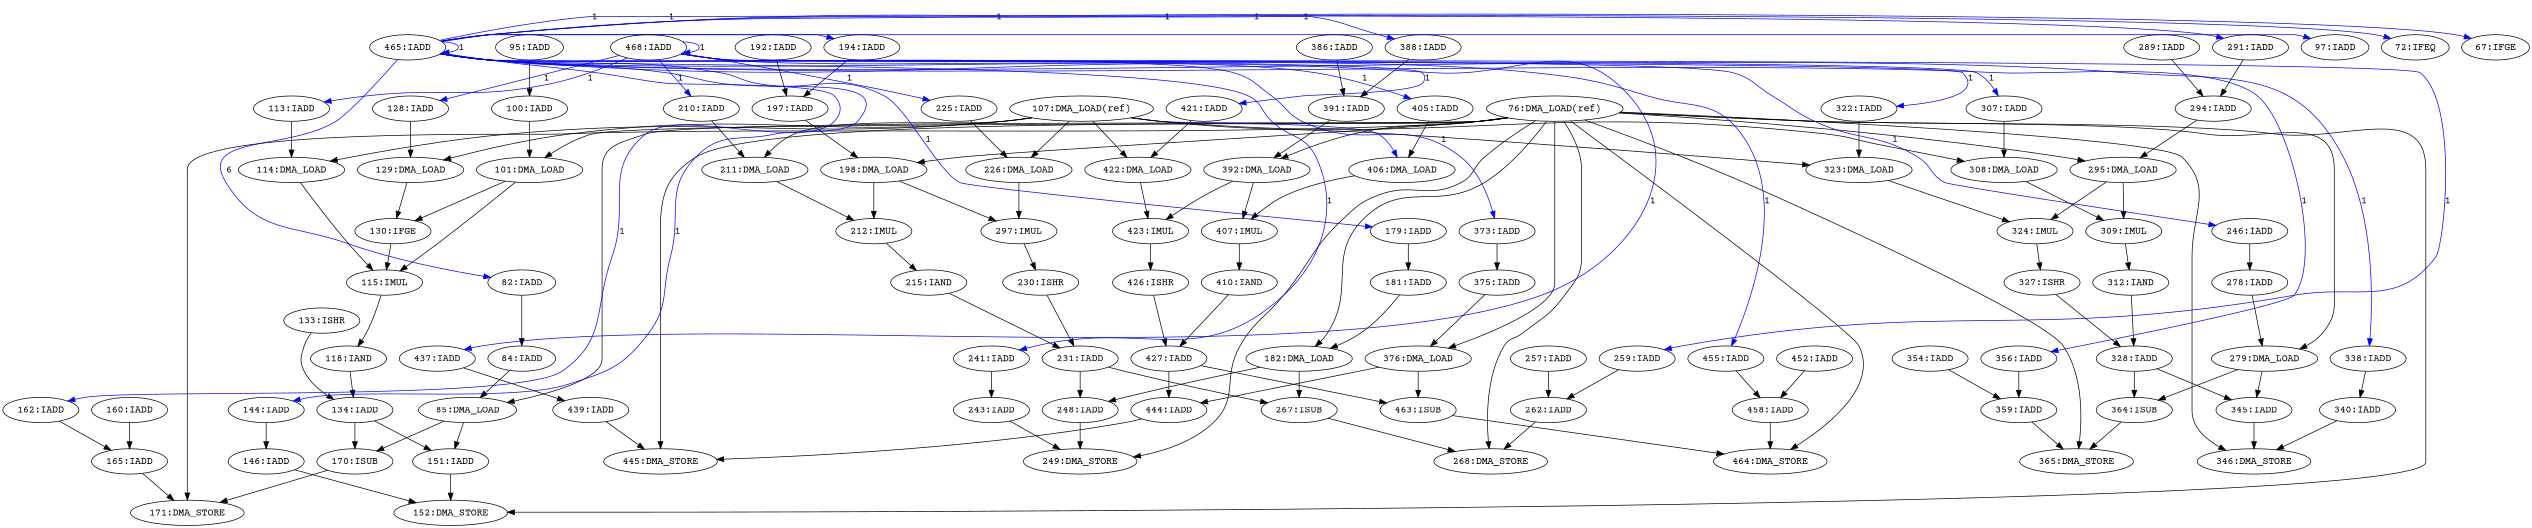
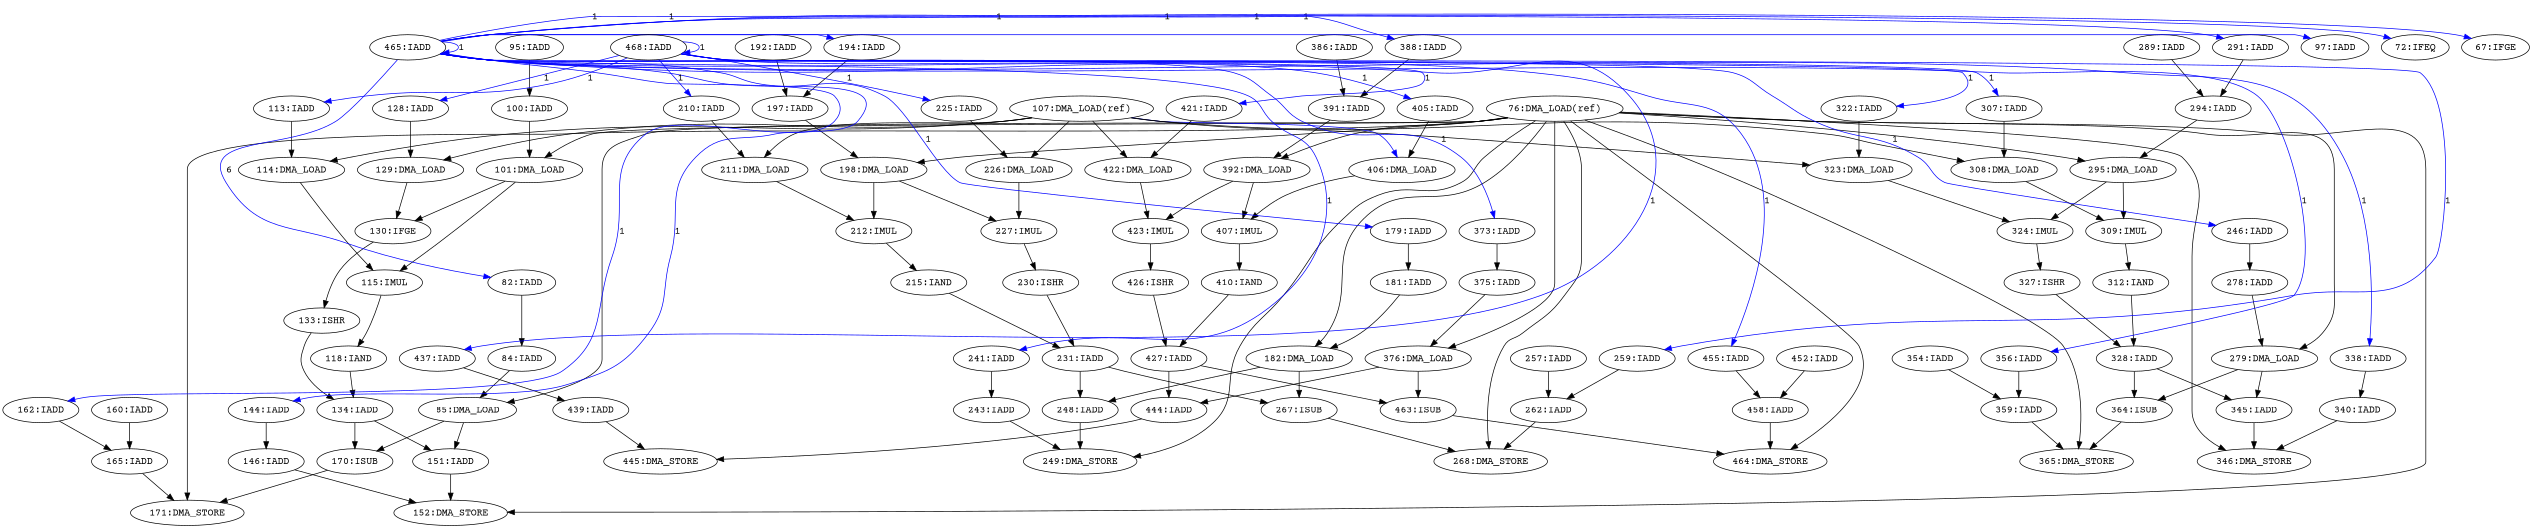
edge "76:DMA_LOAD(ref)" -> "445:DMA_STORE": removed
node "297:IMUL": label "297:IMUL" -> "227:IMUL"
edge "130:IFGE" -> "115:IMUL": now "130:IFGE" -> "133:ISHR"
